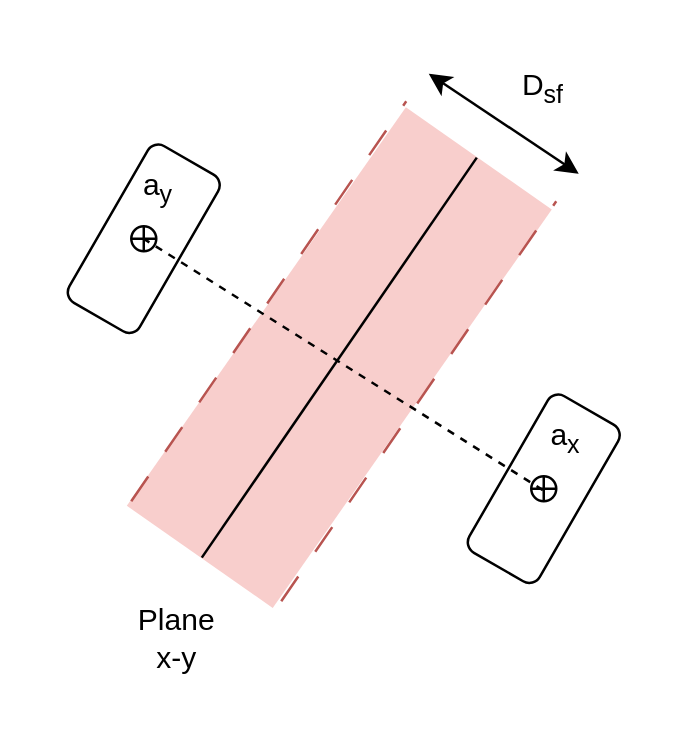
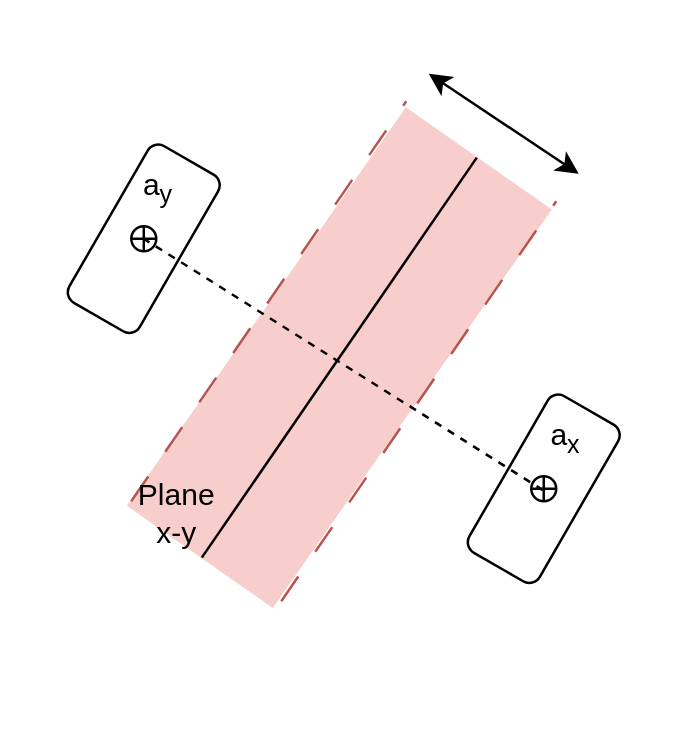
node "Dsf": removed
node "Plane x-y": moved (178, 639) -> (178, 514)
